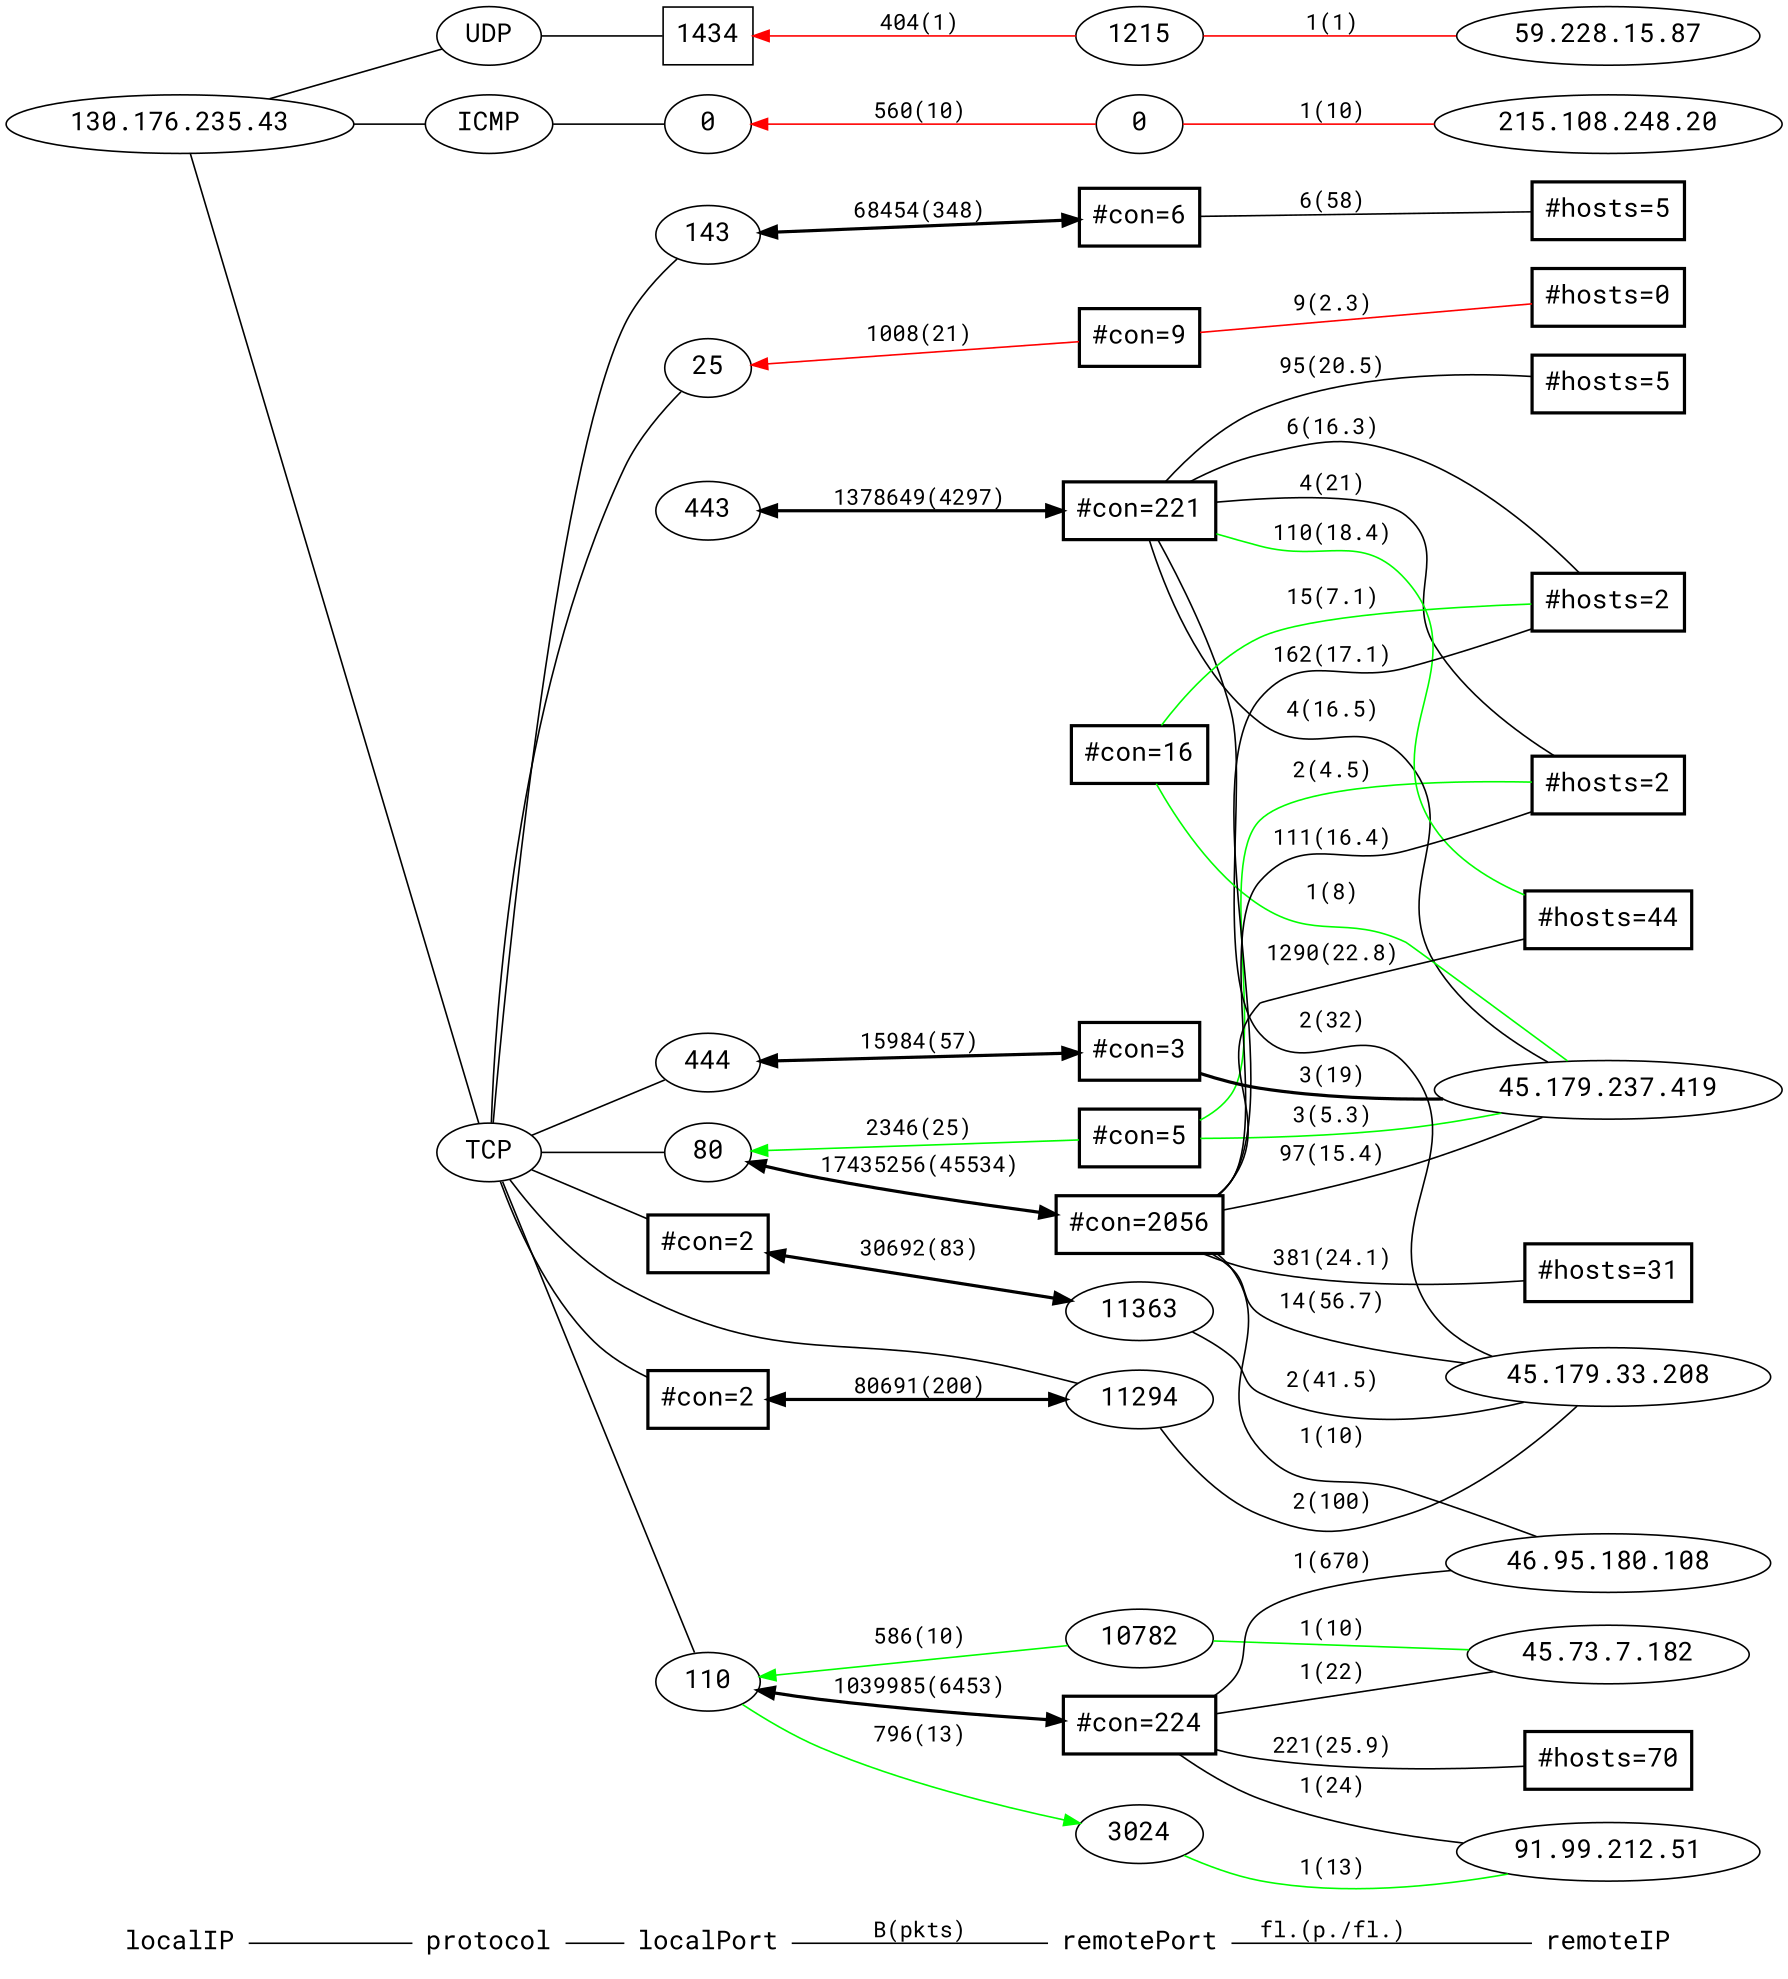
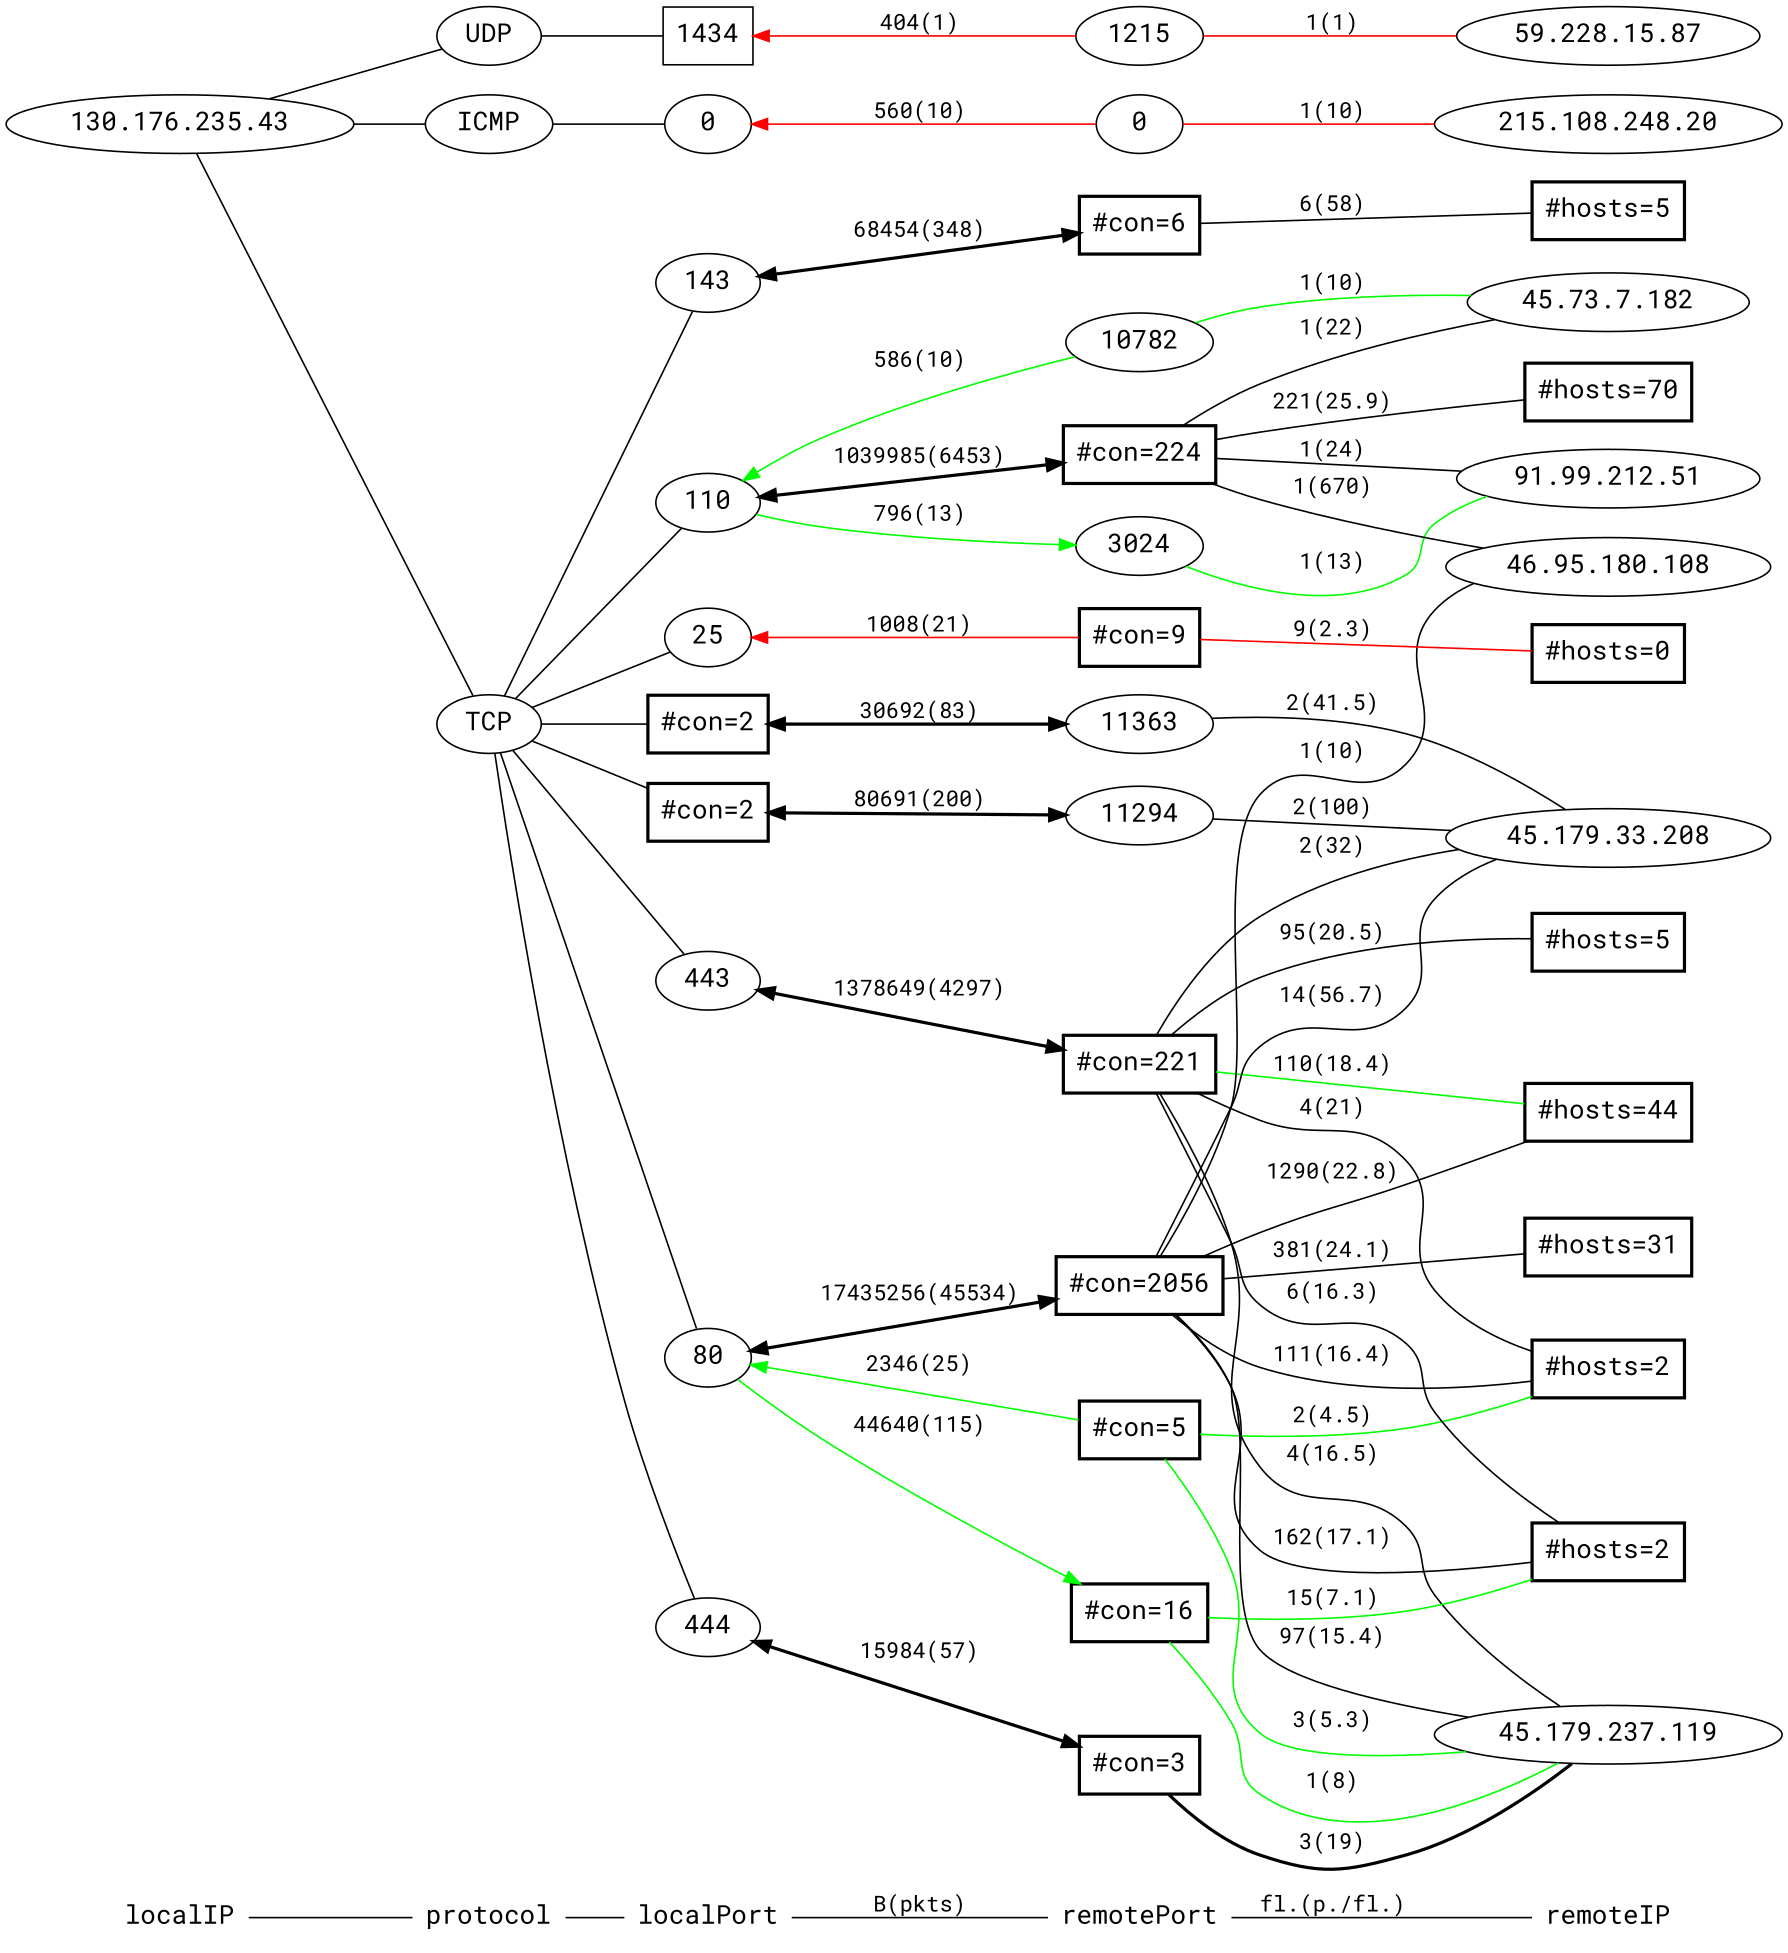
node "45.179.237.419": label "45.179.237.419" -> "45.179.237.119"
edge "TCP" -- "11294": now "TCP" -- "443"
edge "80" -- "#con=16": added, label "44640(115)"
